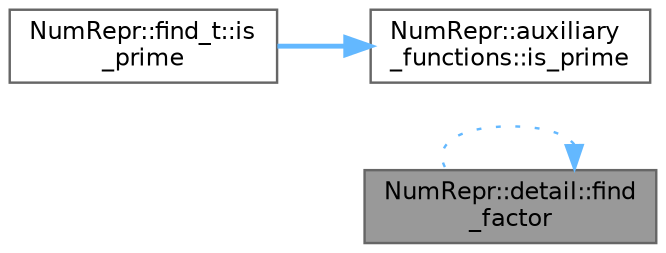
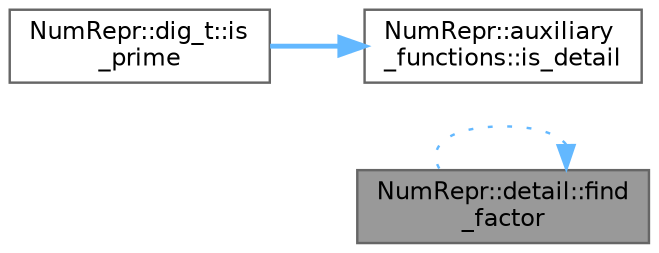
node "NumRepr::find_t::is _prime": label "NumRepr::find_t::is _prime" -> "NumRepr::dig_t::is _prime"
node "NumRepr::auxiliary _functions::is_prime": label "NumRepr::auxiliary _functions::is_prime" -> "NumRepr::auxiliary _functions::is_detail"
